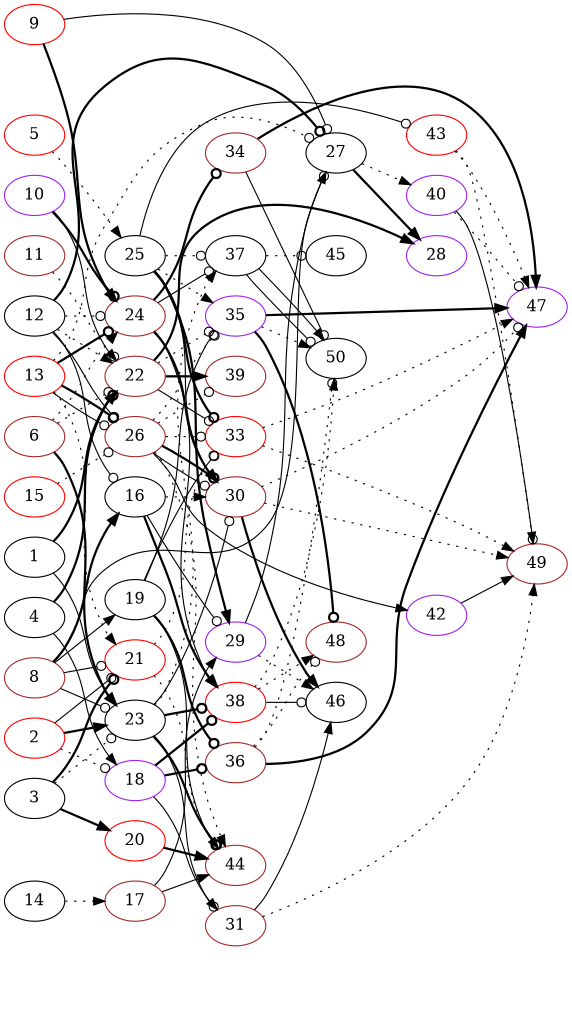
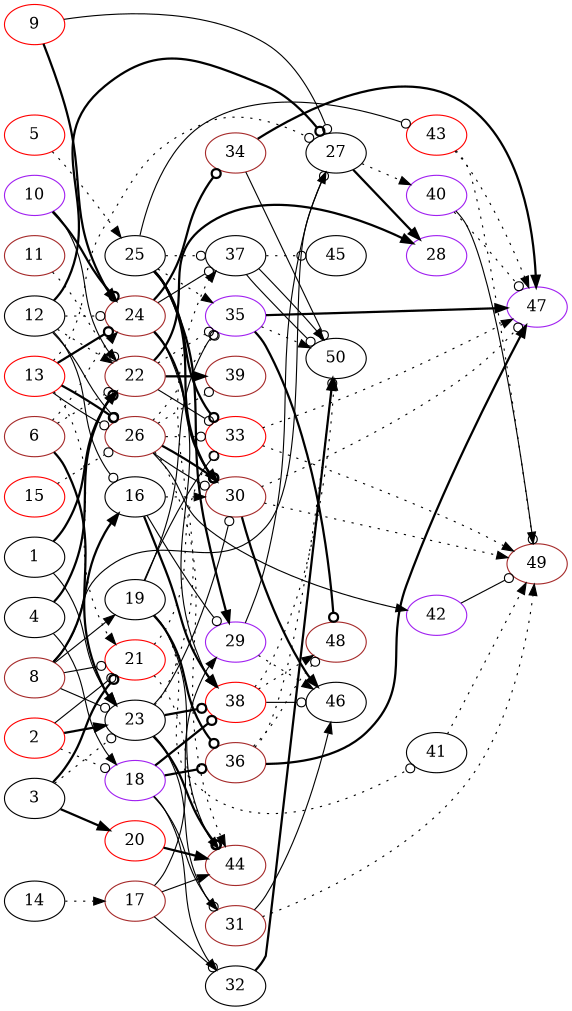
edge "25" -> "30": style solid -> bold
edge "42" -> "49": arrowhead normal -> odot
node "41": added
node "32": added
